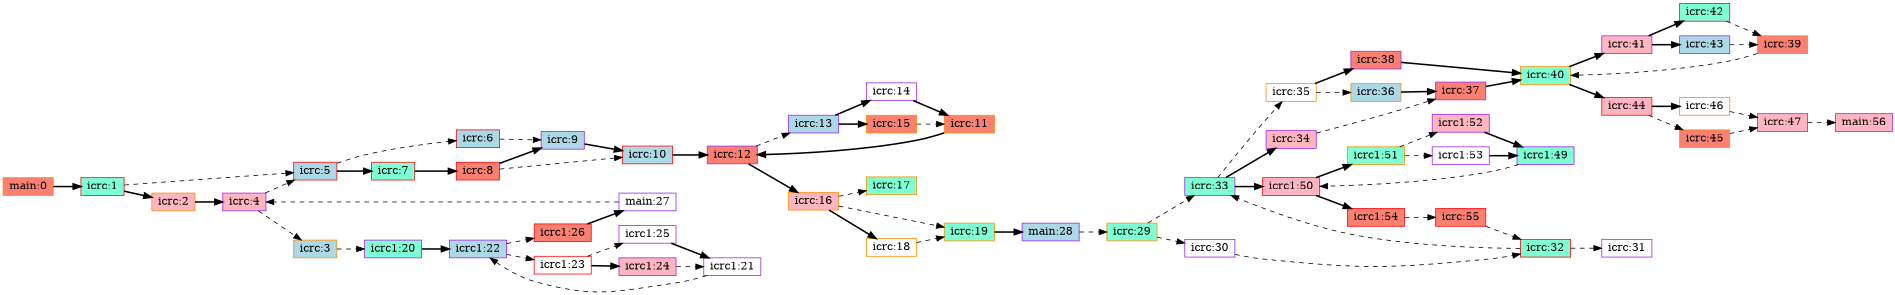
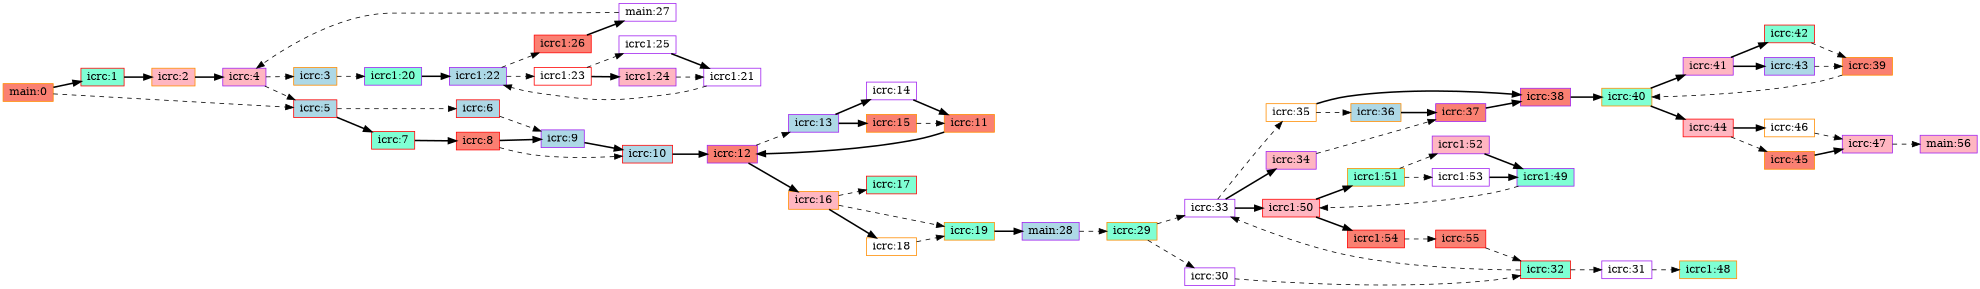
edge "icrc:37" -> "icrc:40": now "icrc:37" -> "icrc:38"
edge "icrc:45" -> "icrc:47": style dashed -> bold
edge "icrc:1" -> "icrc:5": now "main:0" -> "icrc:5"
node "icrc:17": color darkorange -> red
node "icrc:33": fillcolor aquamarine -> white
node "icrc1:48": added
